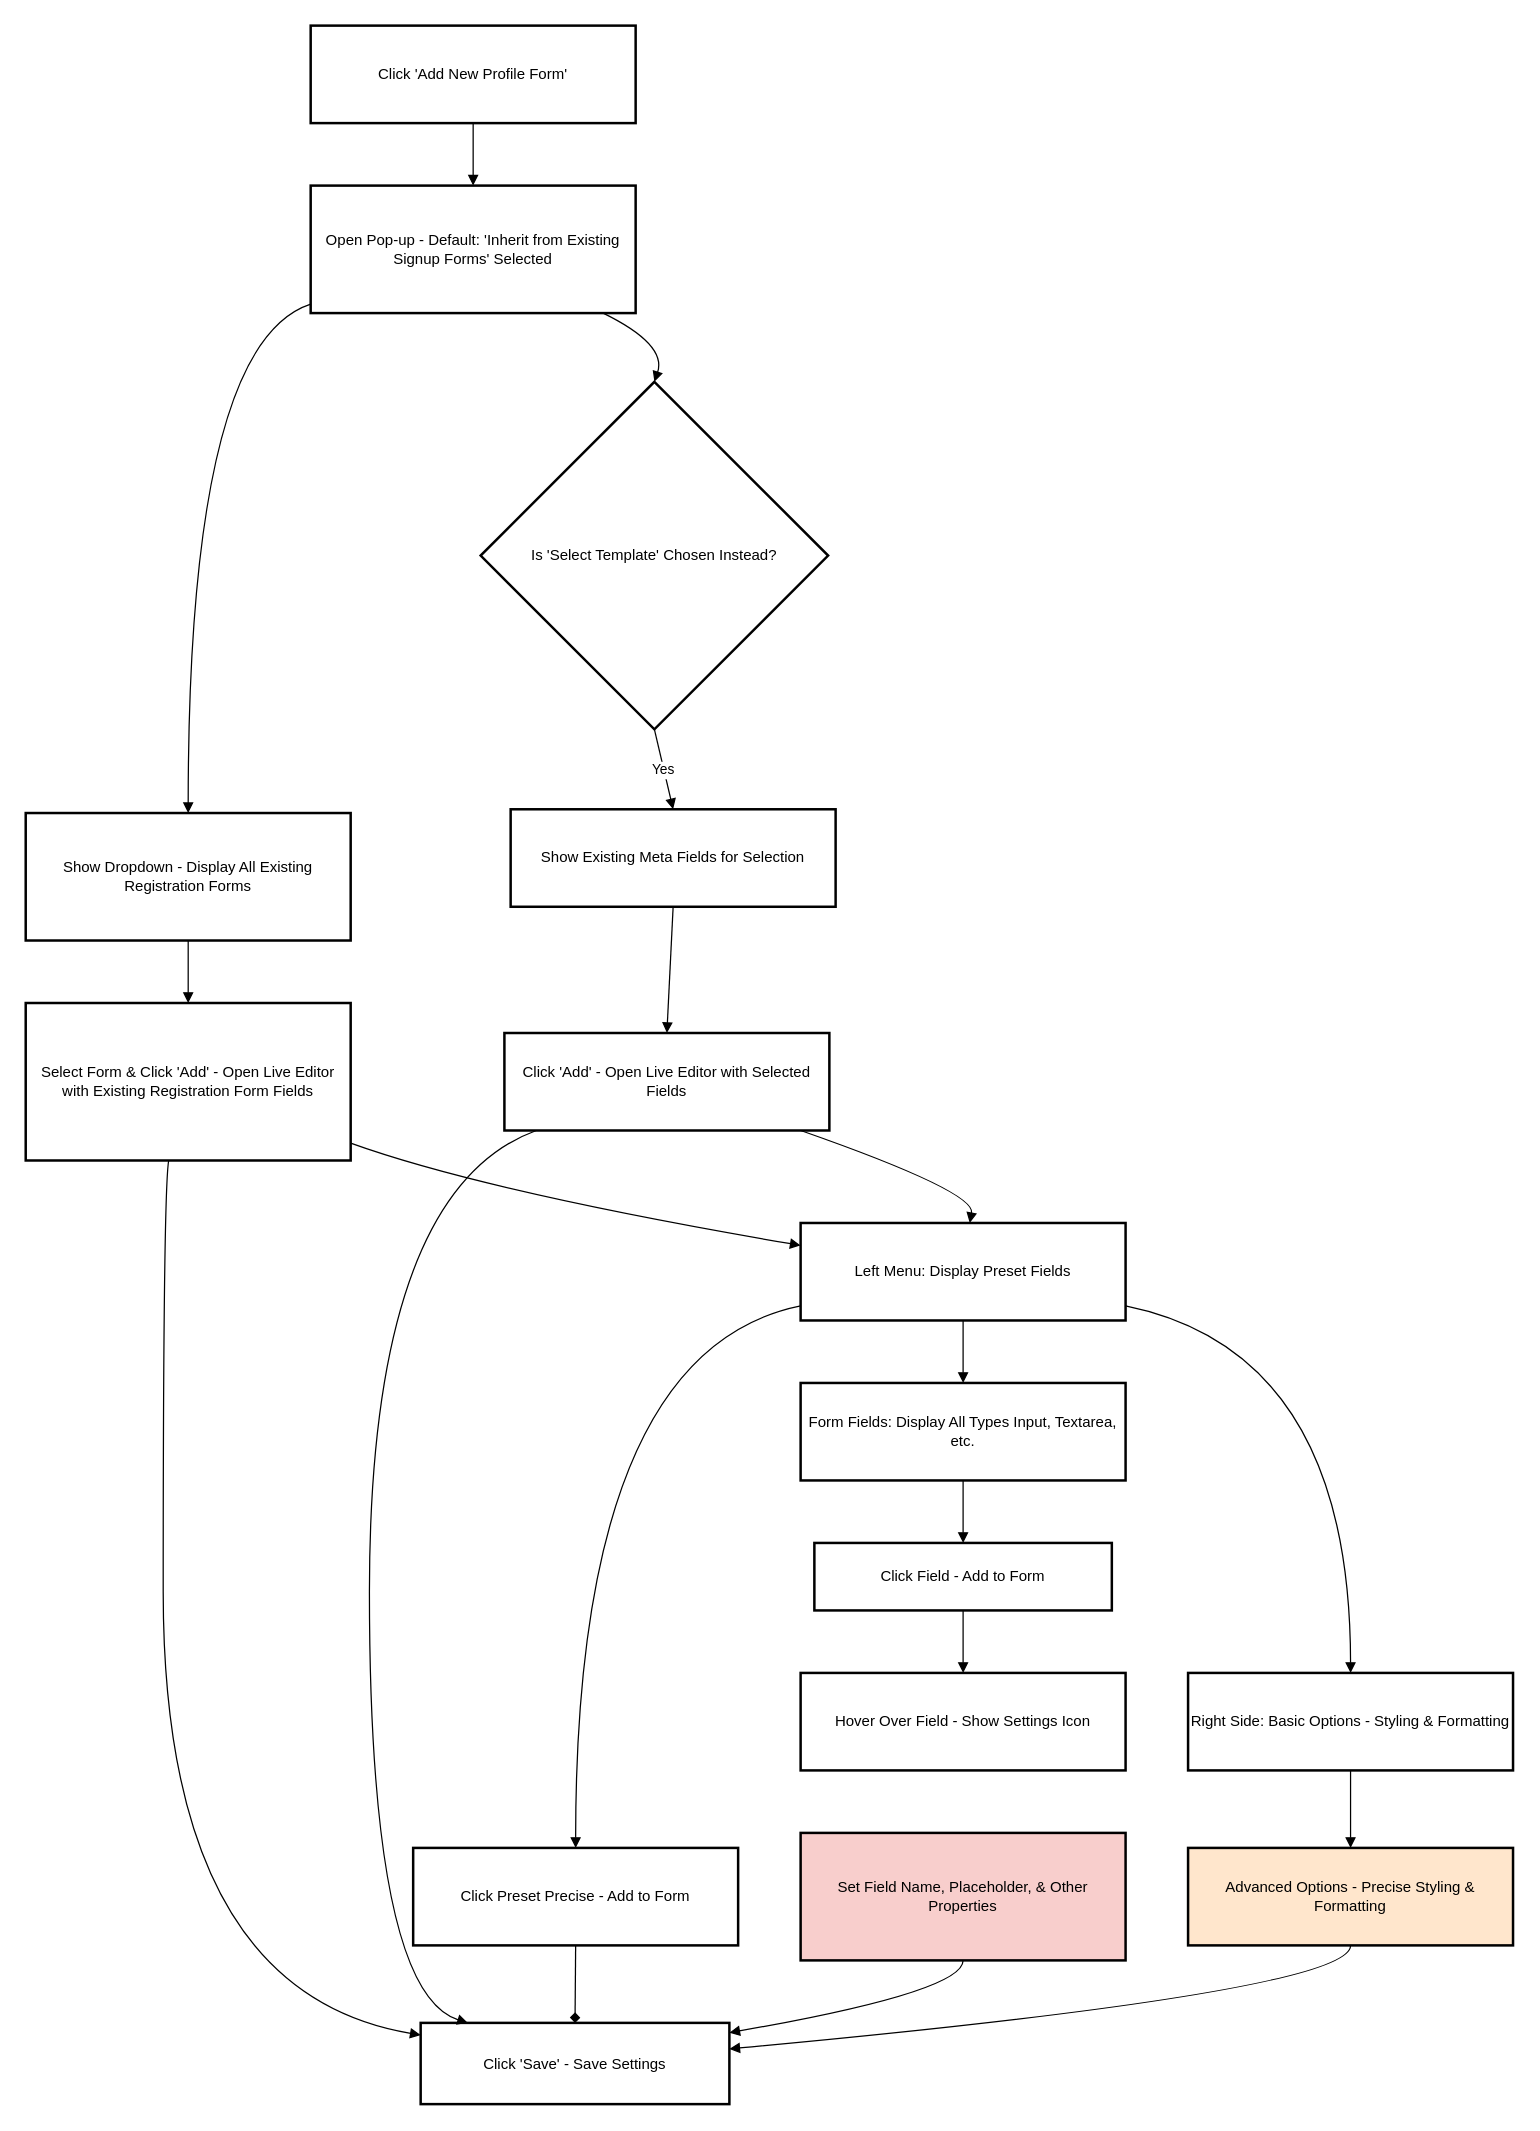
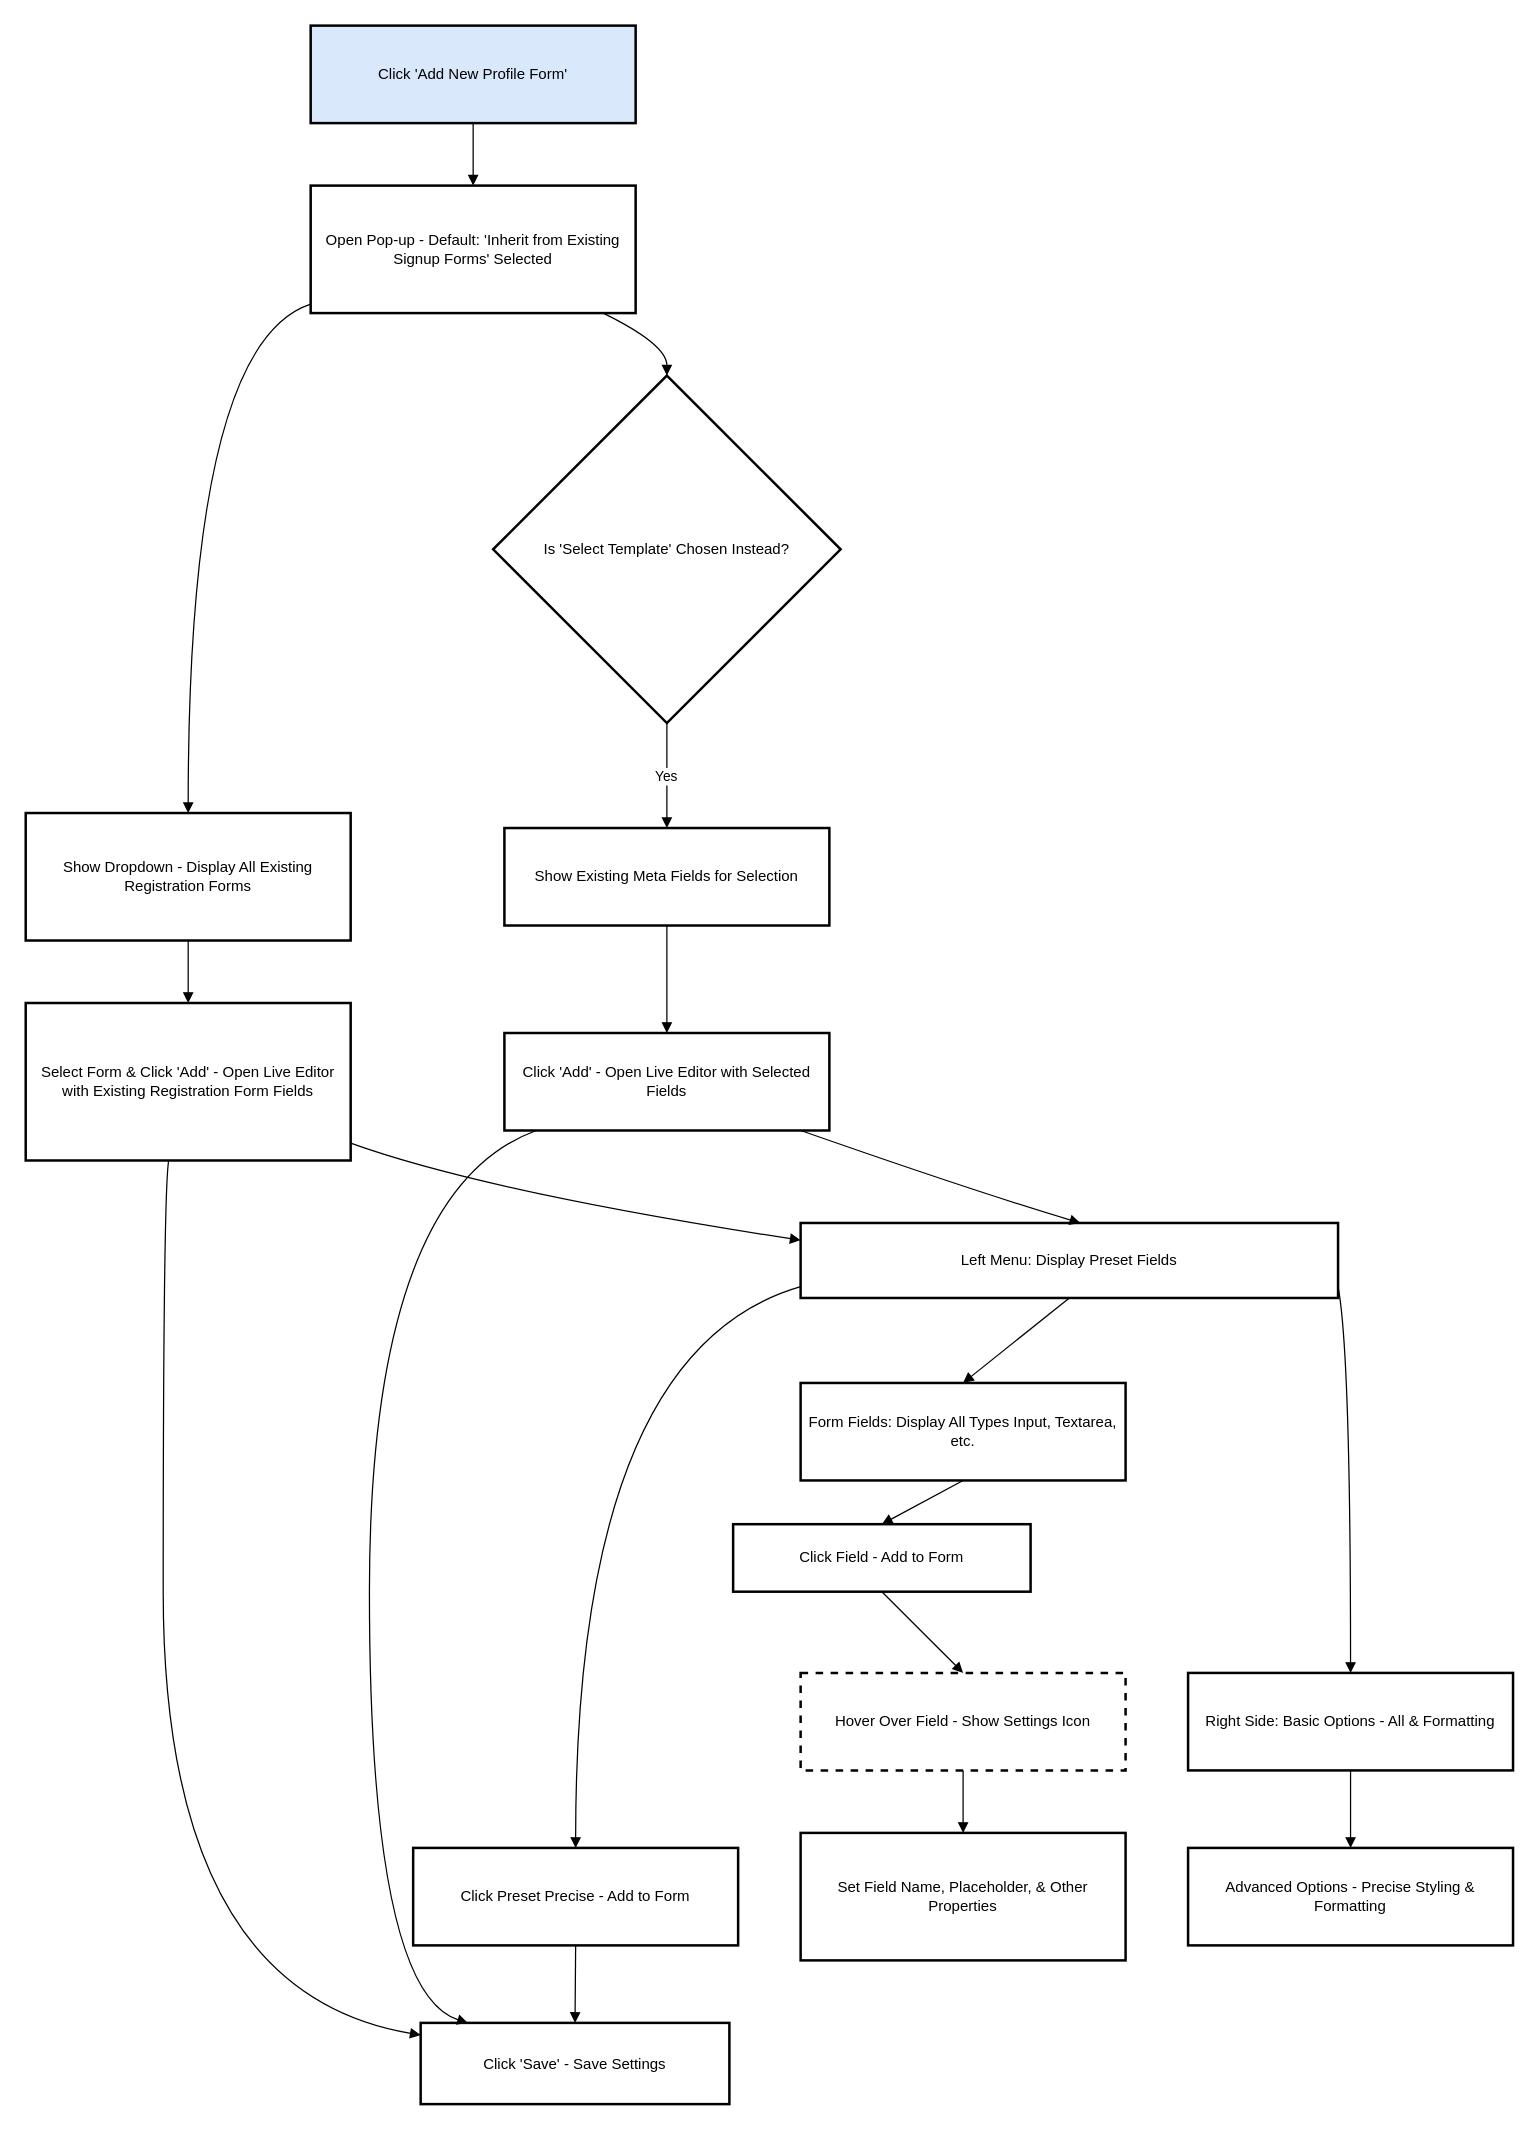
node "Click 'Add New Profile Form'": fillcolor #ffffff -> #dae8fc
node "Is 'Select Template' Chosen Instead?": moved (654, 556) -> (667, 549)
node "Show Existing Meta Fields for Selection": moved (673, 858) -> (667, 877)
node "Left Menu: Display Preset Fields": size 325x98 -> 538x75
node "Click Field - Add to Form": moved (963, 1577) -> (882, 1558)
node "Hover Over Field - Show Settings Icon": style solid -> dashed
node "Right Side: Basic Options - Styling & Formatting": label "Right Side: Basic Options - Styling & Formatting" -> "Right Side: Basic Options - All & Formatting"
edge "Hover Over Field - Show Settings Icon" -> "Set Field Name, Placeholder, & Other Properties": added
node "Set Field Name, Placeholder, & Other Properties": fillcolor #f8cecc -> #ffffff
node "Advanced Options - Precise Styling & Formatting": fillcolor #ffe6cc -> #ffffff
edge "Set Field Name, Placeholder, & Other Properties" -> "Click 'Save' - Save Settings": removed
edge "Click Preset Precise - Add to Form" -> "Click 'Save' - Save Settings": arrowhead diamond -> block
edge "Advanced Options - Precise Styling & Formatting" -> "Click 'Save' - Save Settings": removed
